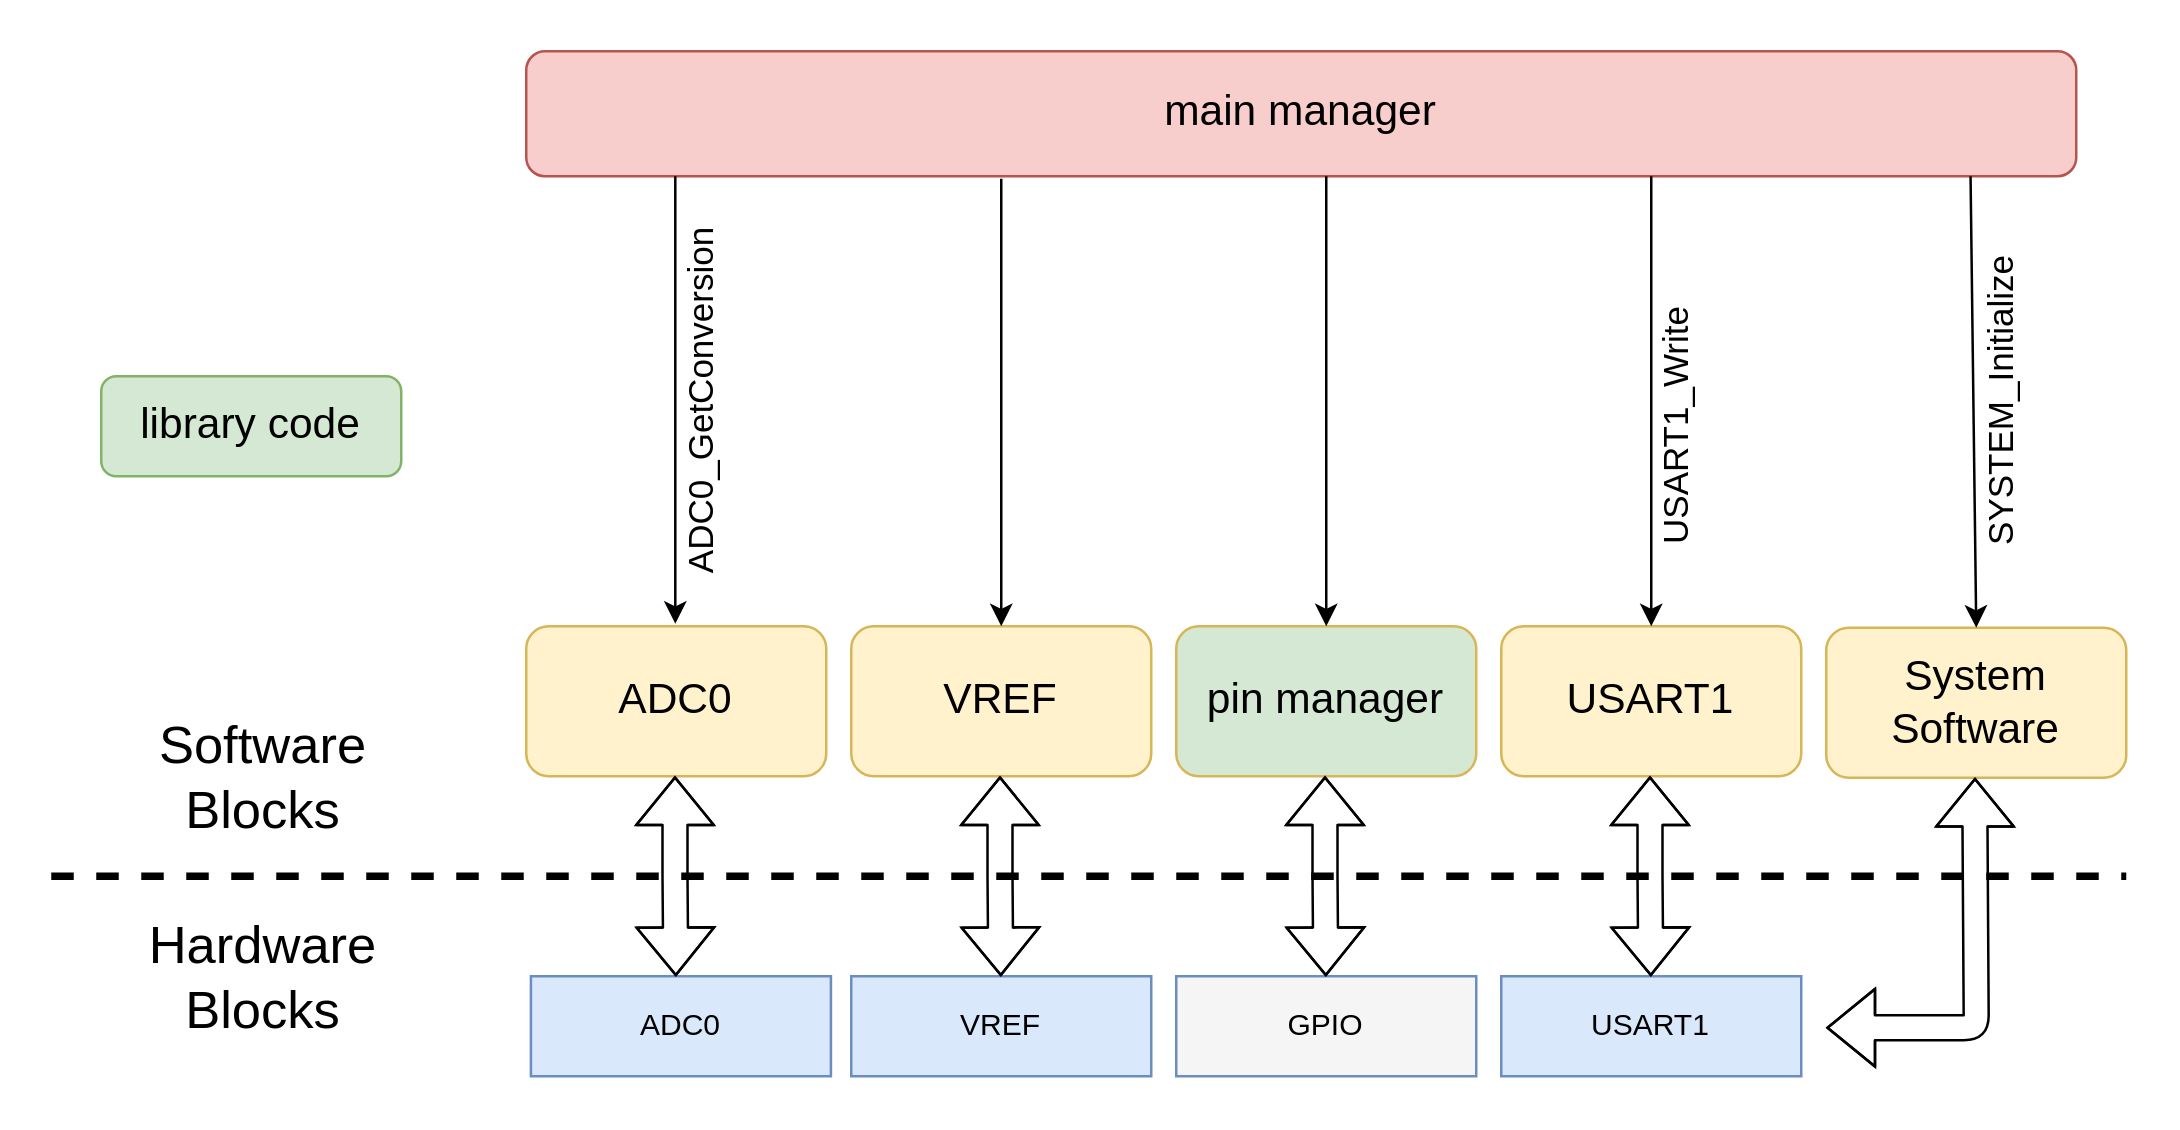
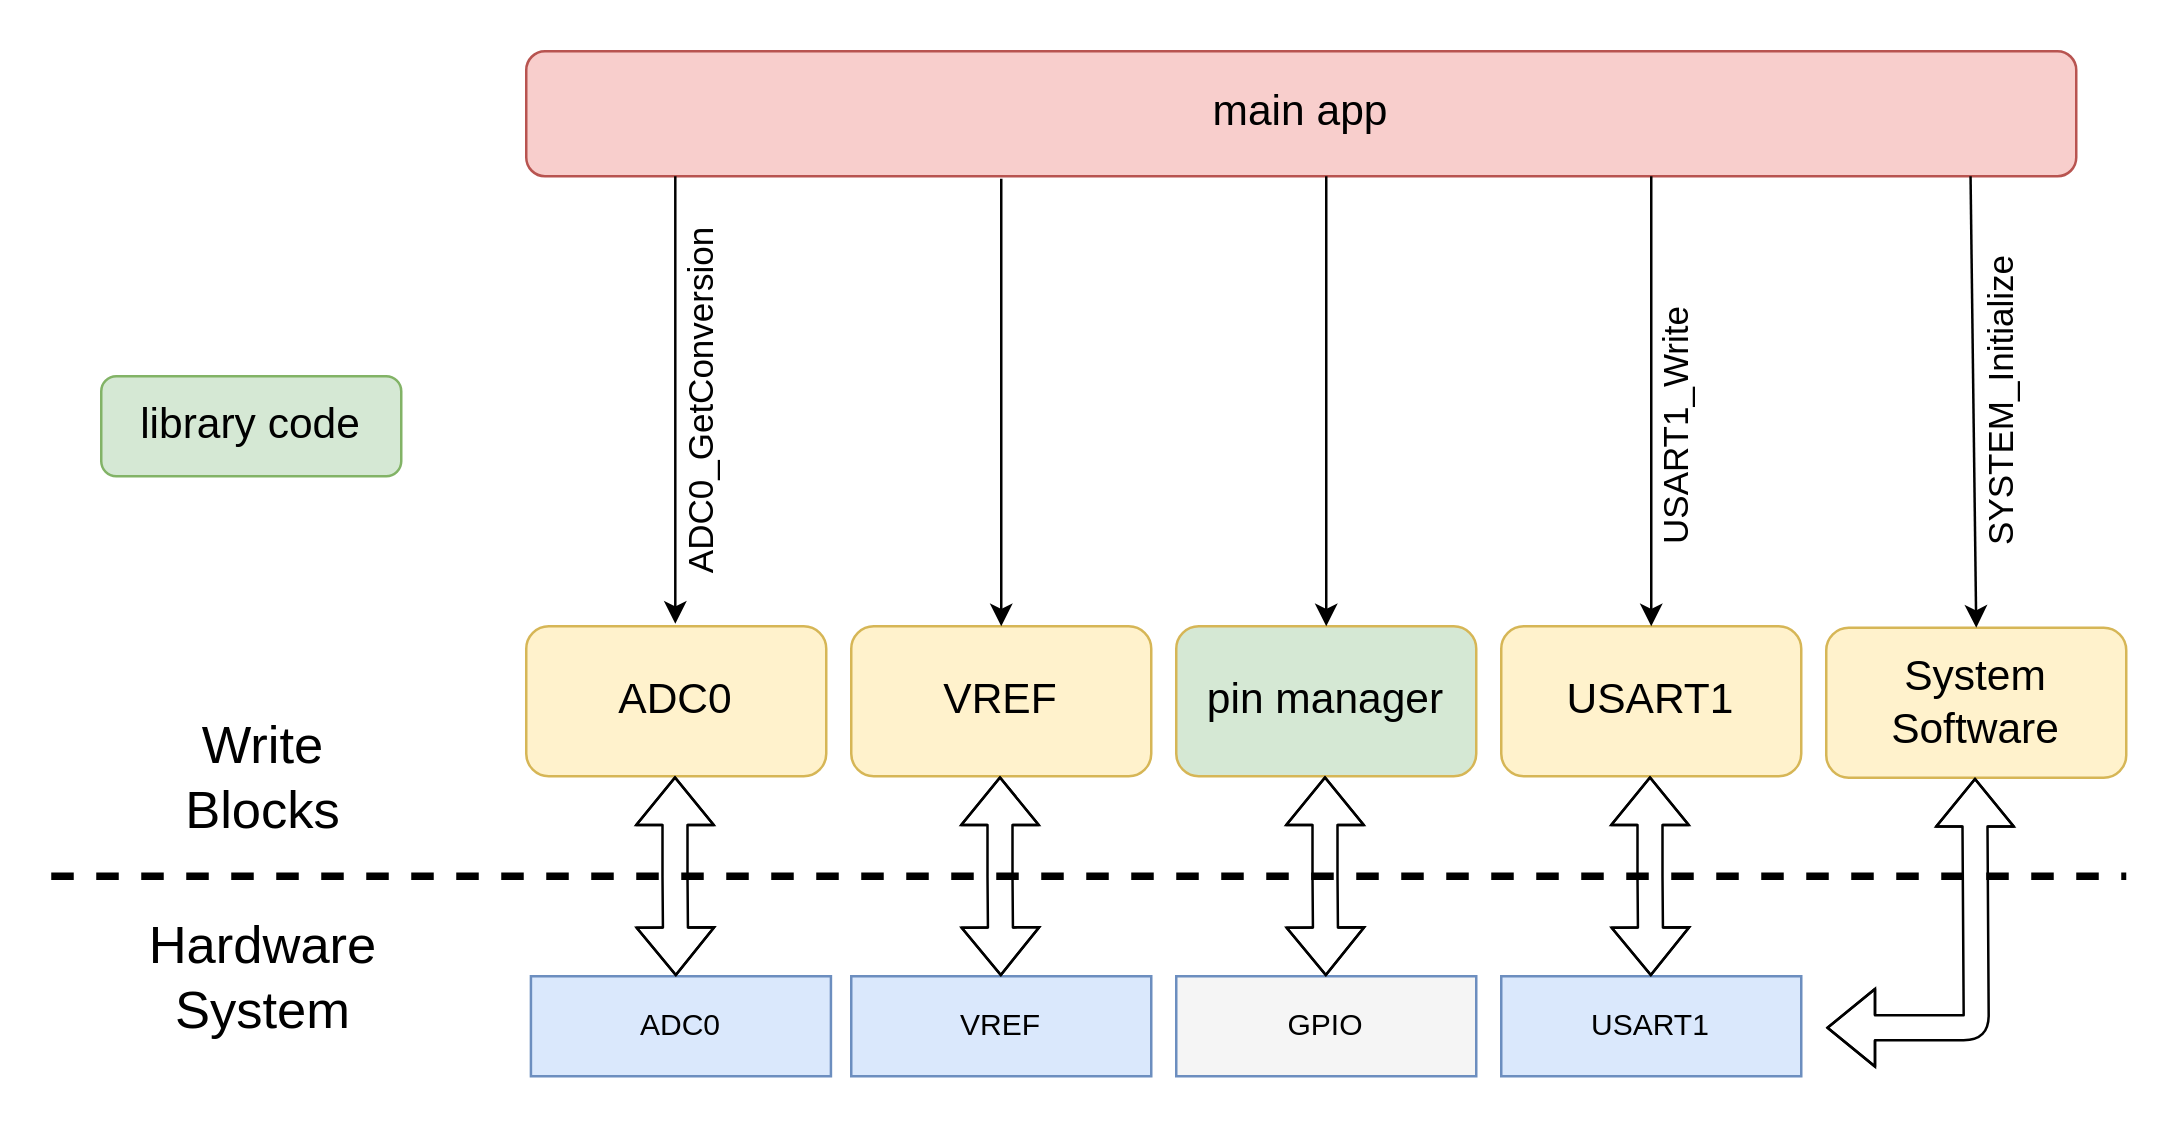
node "main manager": label "main manager" -> "main app"
node "Software Blocks": label "Software Blocks" -> "Write Blocks"
node "Hardware Blocks": label "Hardware Blocks" -> "Hardware System"
